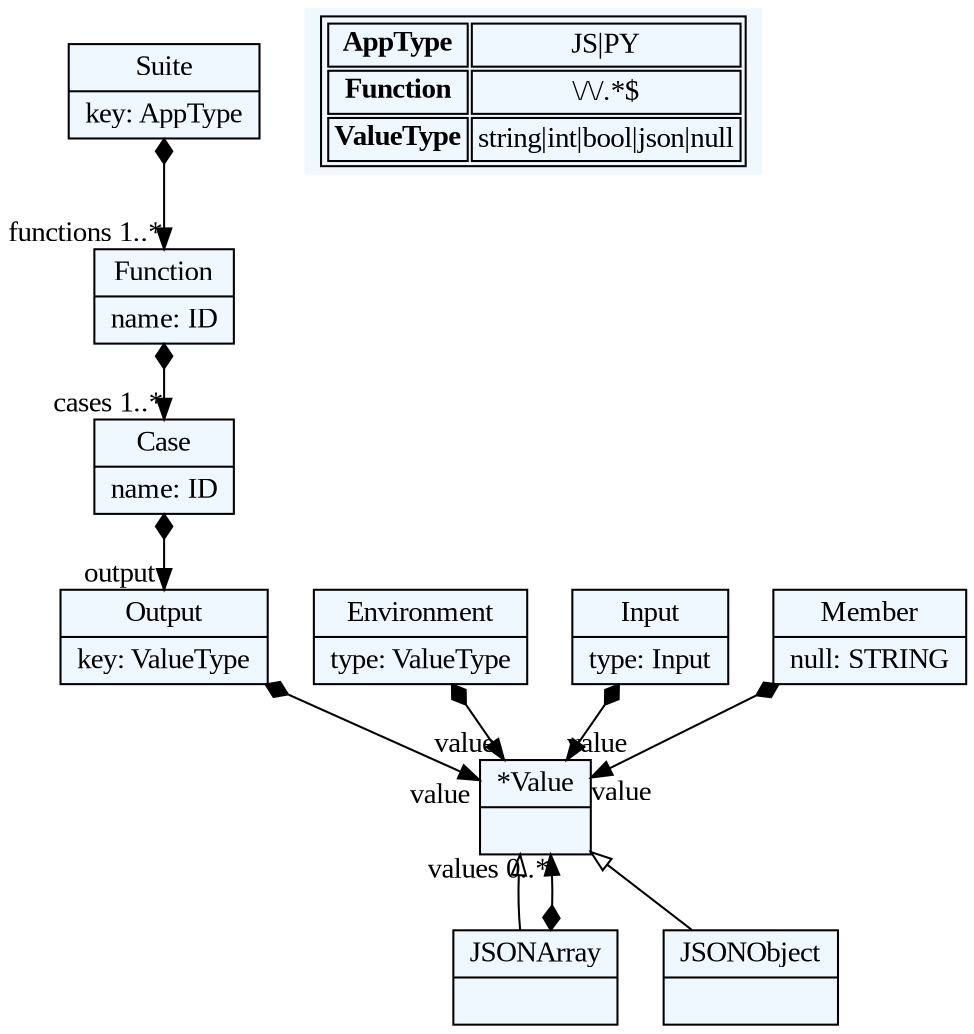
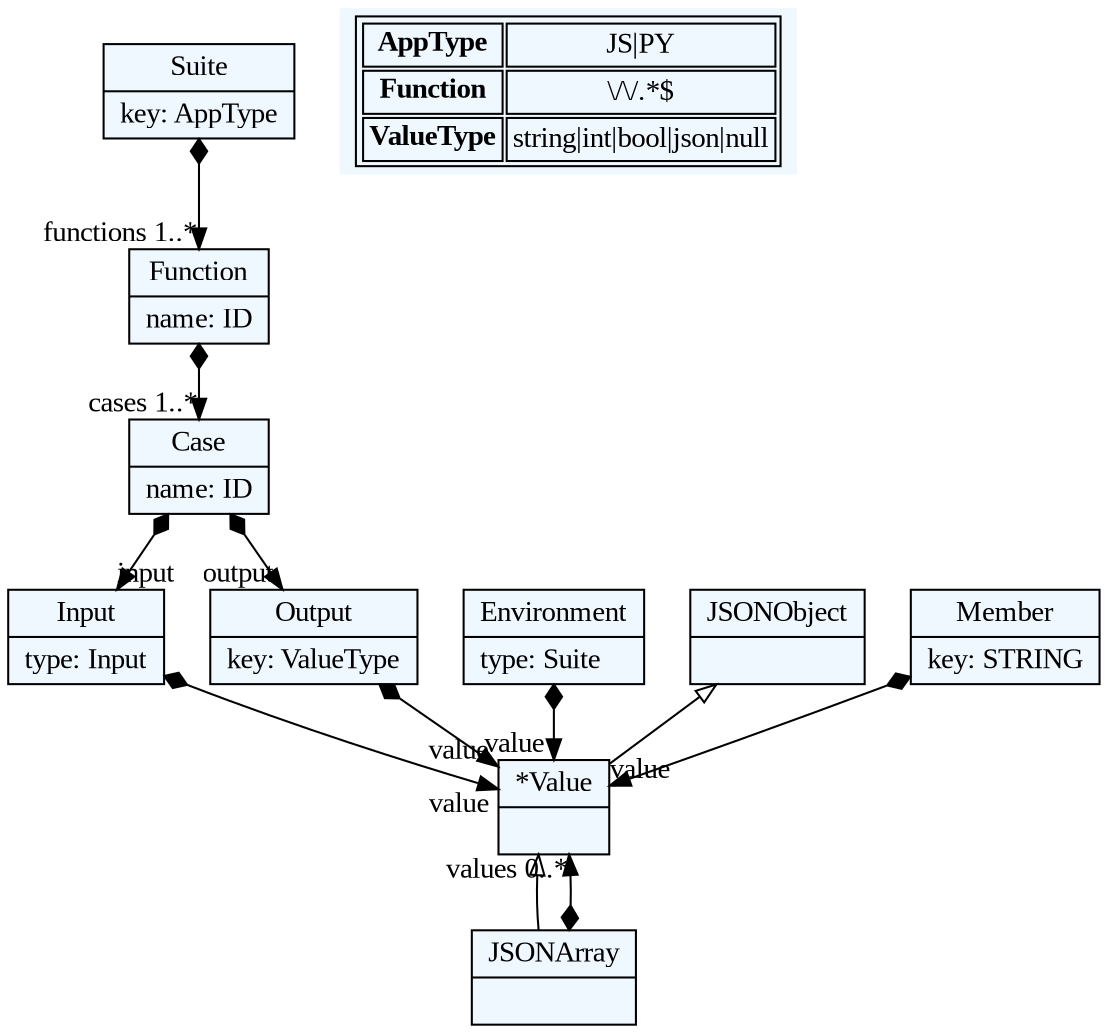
edge "Case" -- "Input": added
node "Environment": text "type: ValueType" -> "type: Suite"
node "Member": text "null: STRING" -> "key: STRING"
edge "JSONObject" -> "*Value": reversed
